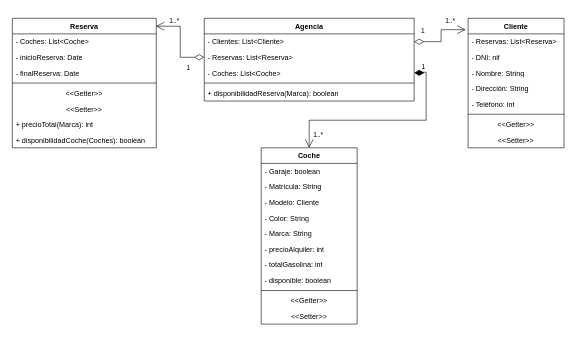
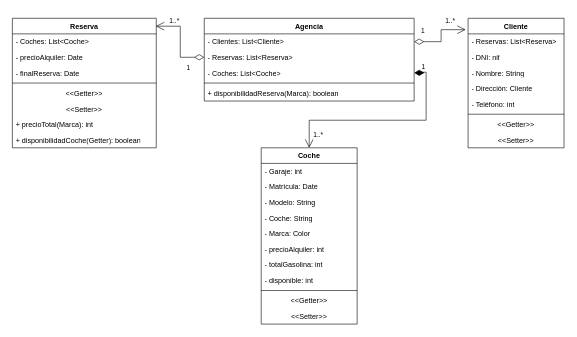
node "- inicioReserva: Date": label "- inicioReserva: Date" -> "- precioAlquiler: Date"
node "- Dirección: String": label "- Dirección: String" -> "- Dirección: Cliente"
node "+ disponibilidadCoche(Coches): boolean": label "+ disponibilidadCoche(Coches): boolean" -> "+ disponibilidadCoche(Getter): boolean"
node "- Garaje: boolean": label "- Garaje: boolean" -> "- Garaje: int"
node "- Matrícula: String": label "- Matrícula: String" -> "- Matrícula: Date"
node "- Modelo: Cliente": label "- Modelo: Cliente" -> "- Modelo: String"
node "- Color: String": label "- Color: String" -> "- Coche: String"
node "- Marca: String": label "- Marca: String" -> "- Marca: Color"
node "- disponible: boolean": label "- disponible: boolean" -> "- disponible: int"
